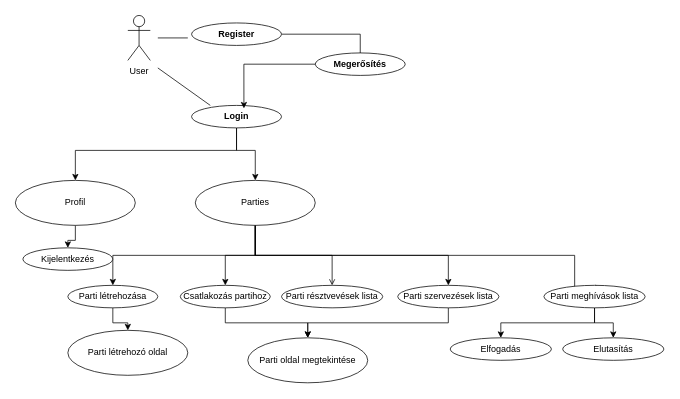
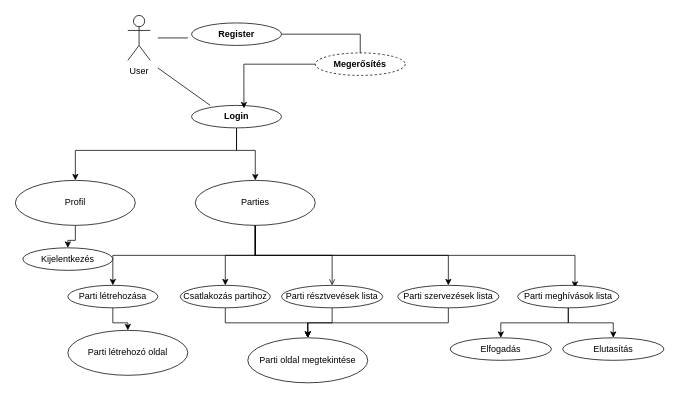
node "Megerősítés": style solid -> dashed
node "Parti meghívások lista": moved (595, 297) -> (569, 297)
edge "Parti résztvevések lista" -> "Parti oldal megtekintése": added
